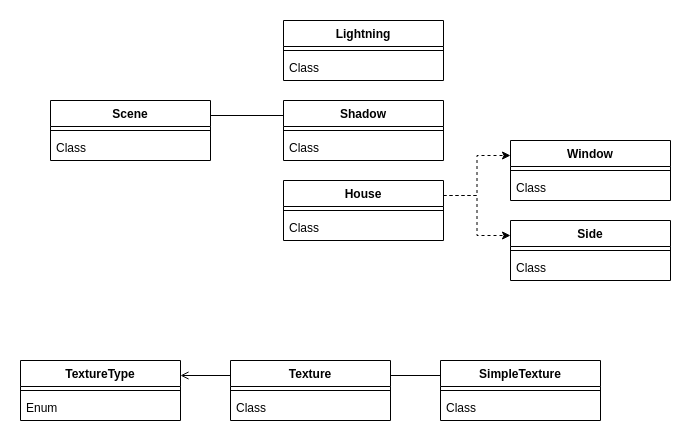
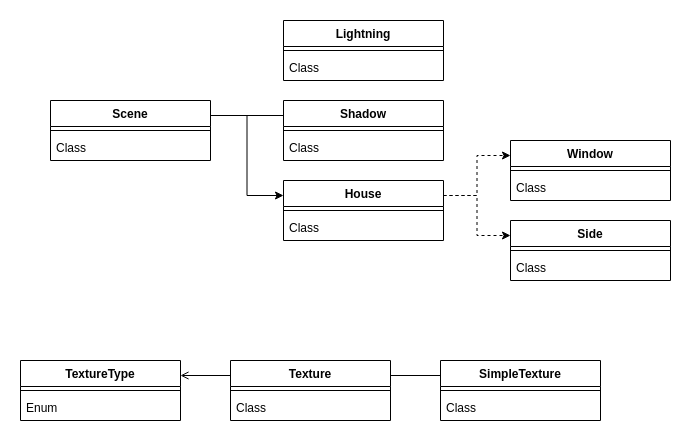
edge "Scene" -> "House": added
